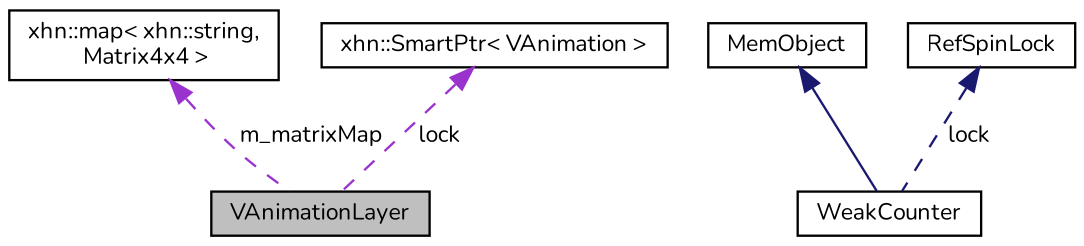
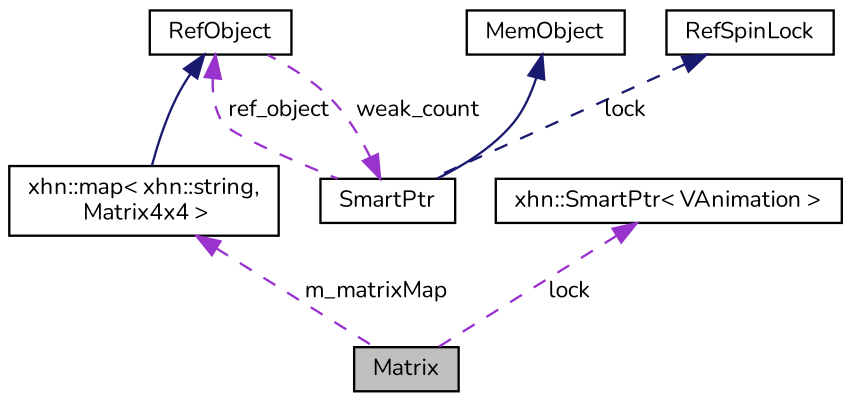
node "RefObject": added
node "VAnimationLayer": label "VAnimationLayer" -> "Matrix"
node "WeakCounter": label "WeakCounter" -> "SmartPtr"
